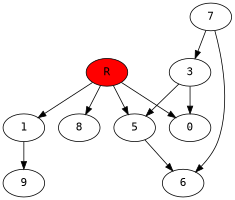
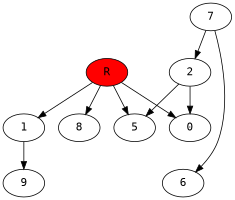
node "3": label "3" -> "2"
edge "5" -> "6": removed
